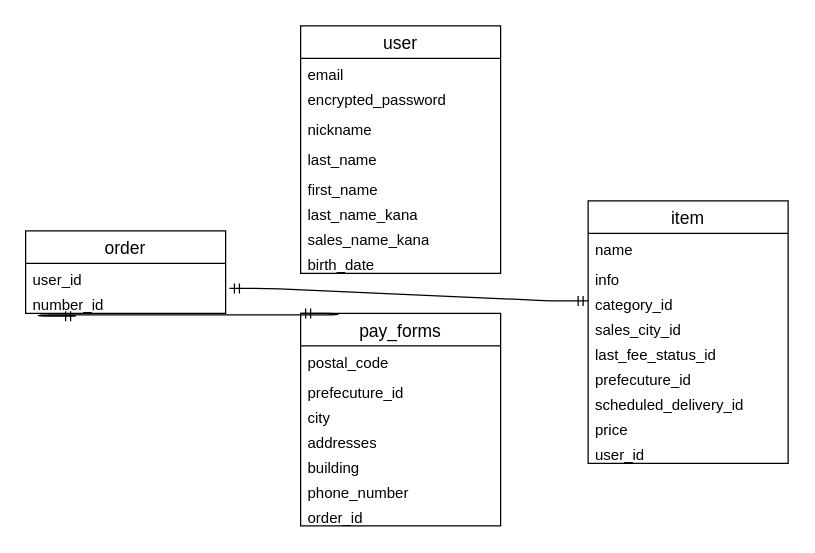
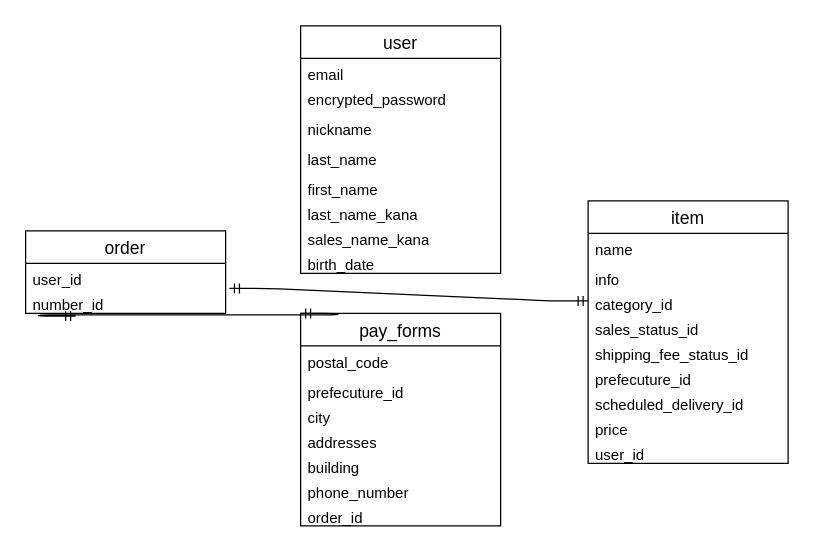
node "sales_city_id": label "sales_city_id" -> "sales_status_id"
node "last_fee_status_id": label "last_fee_status_id" -> "shipping_fee_status_id"
